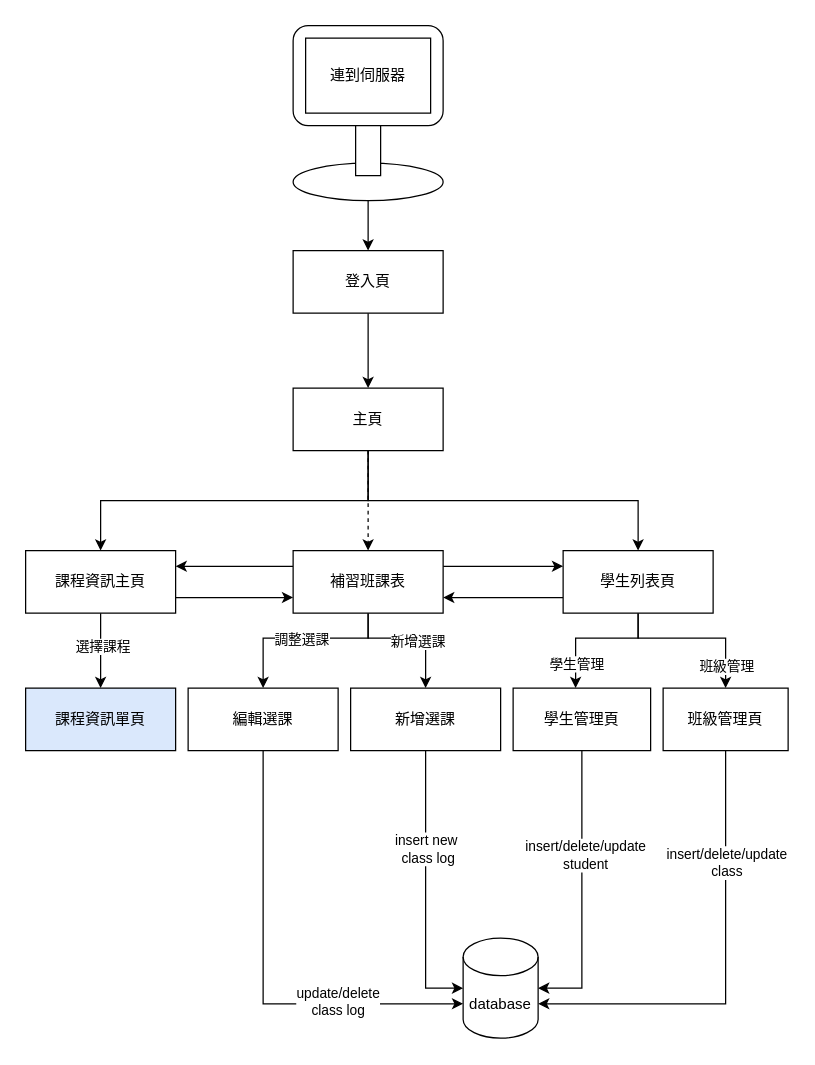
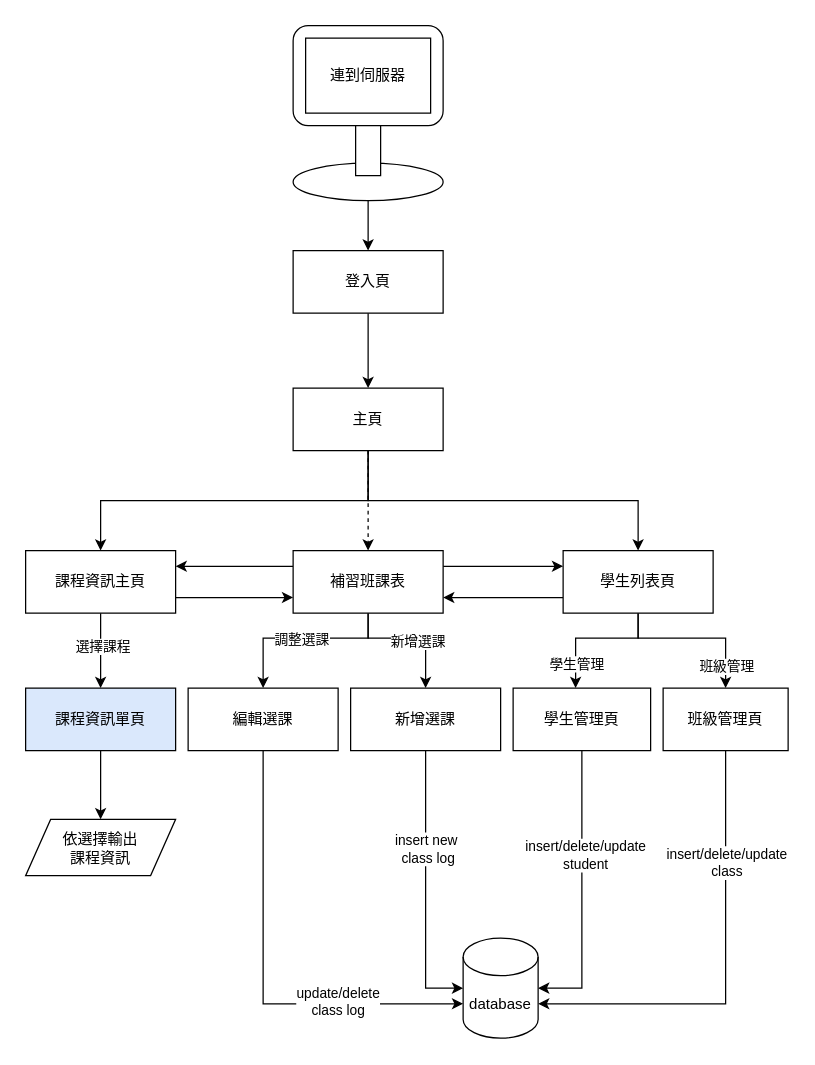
edge "課程資訊單頁" -> "依選擇輸出 課程資訊": added
node "依選擇輸出 課程資訊": added
